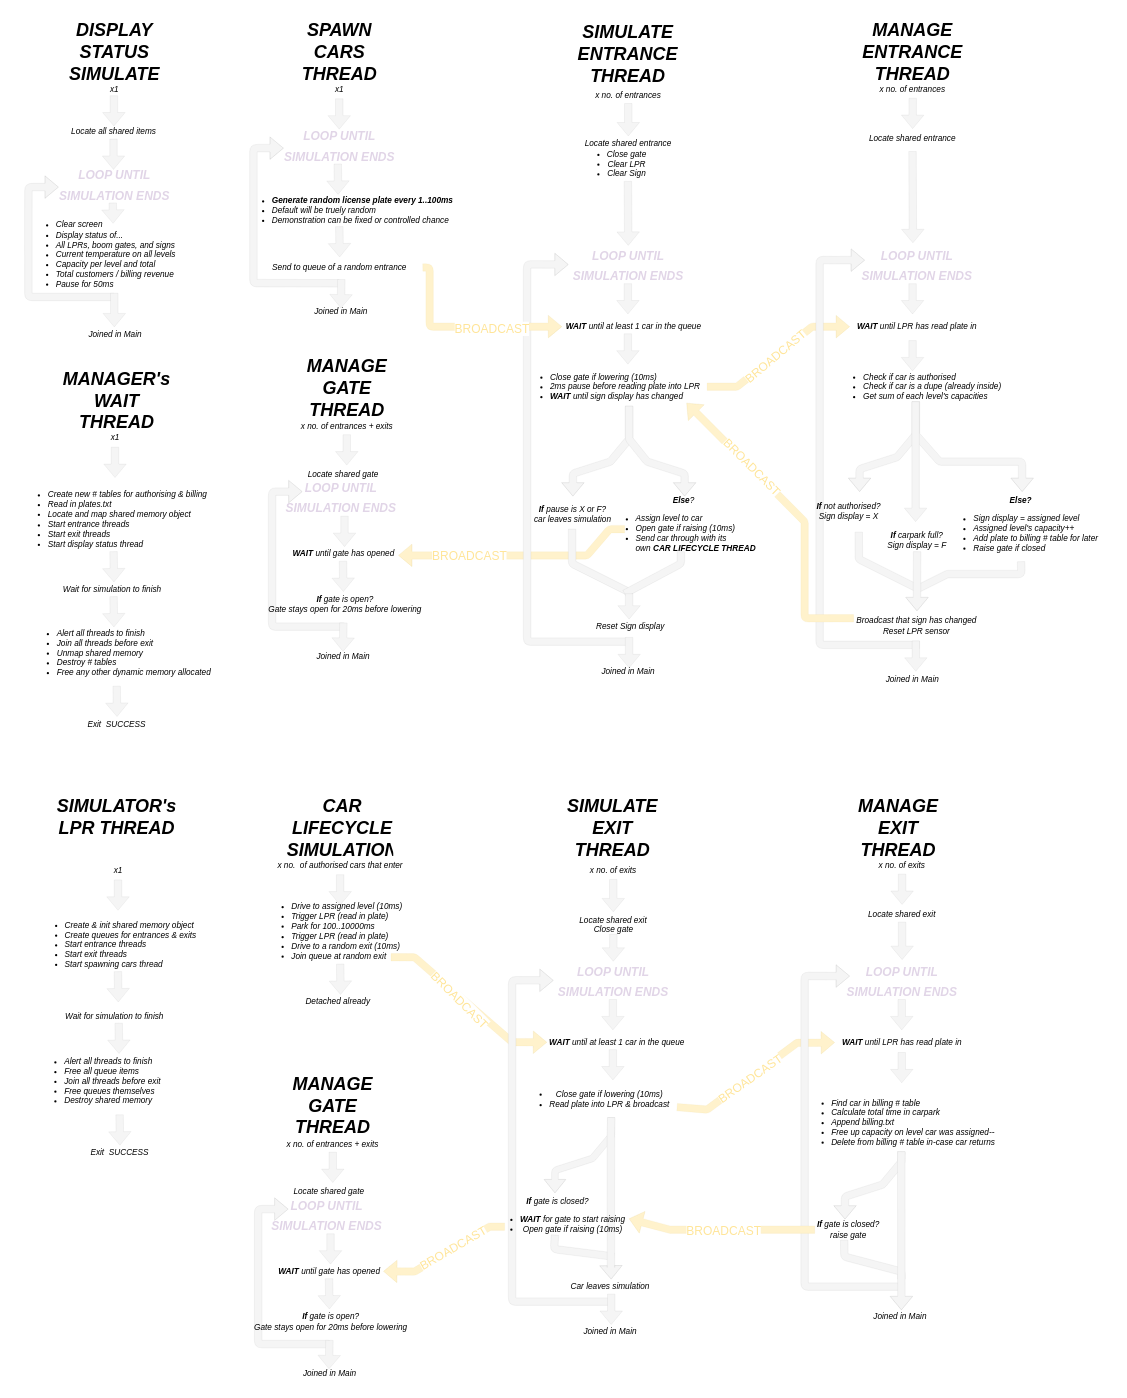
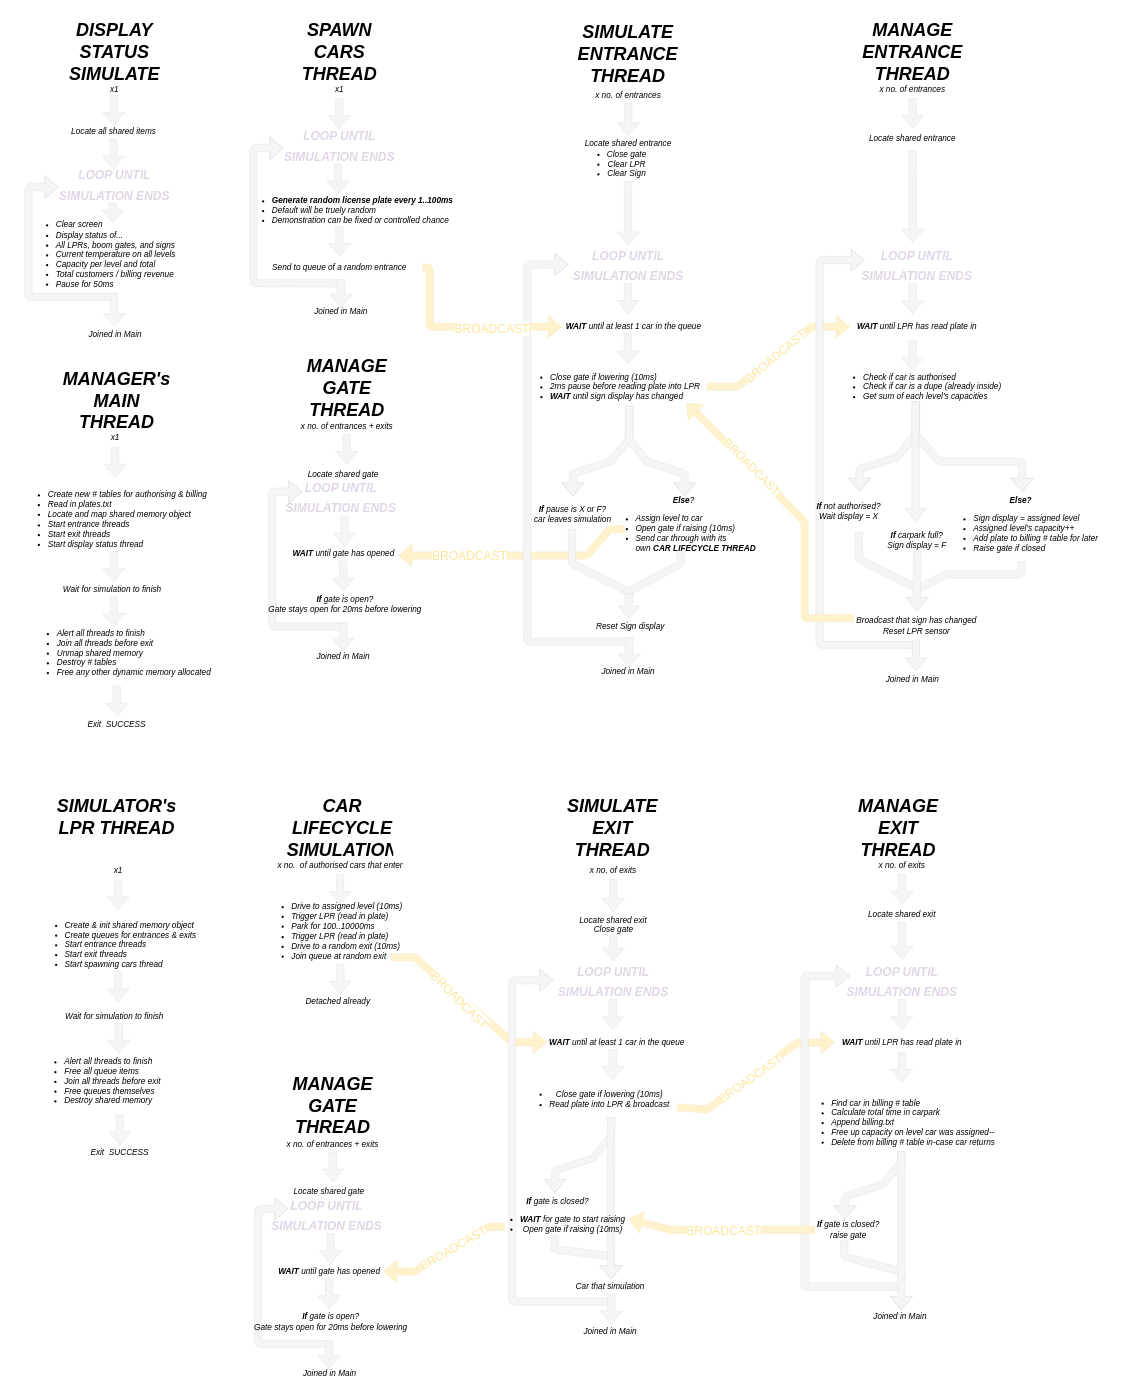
node "MANAGER's WAIT THREAD": label "MANAGER's WAIT THREAD" -> "MANAGER's MAIN THREAD"
node "If not authorised? Sign display = X": label "If not authorised? Sign display = X" -> "If not authorised? Wait display = X"
node "Car leaves simulation": label "Car leaves simulation" -> "Car that simulation"
